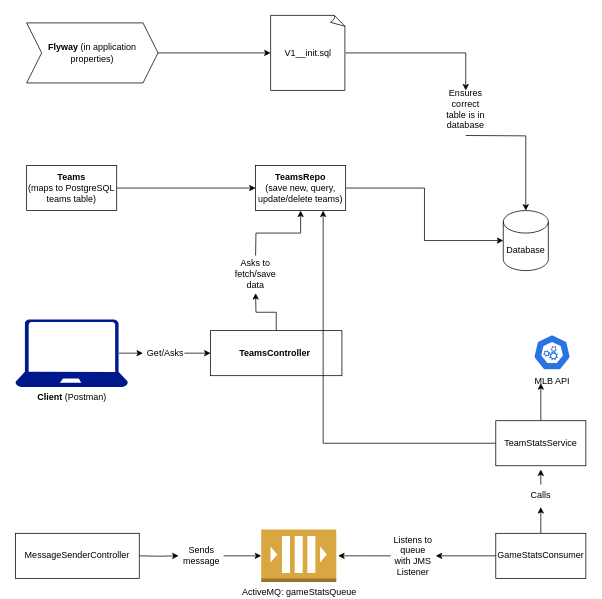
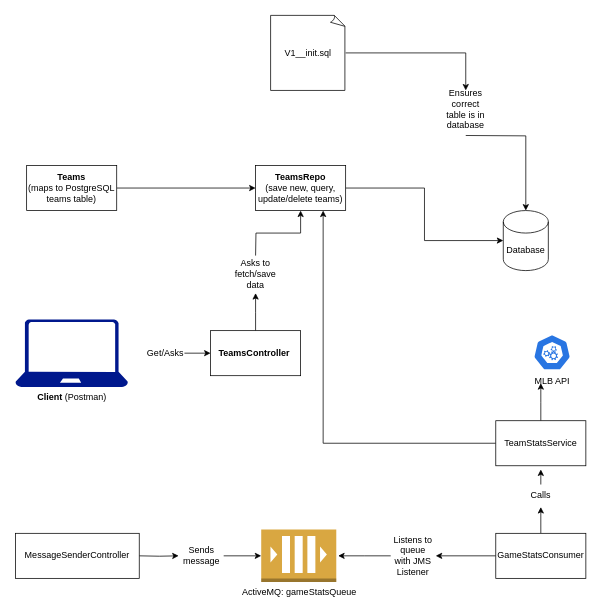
node "Flyway (in application properties)": removed
edge "Flyway (in application properties)" -> "V1__init.sql": removed
edge "Client (Postman)" -> "Get/Asks": removed
node "TeamsController": size 131x45 -> 90x45
